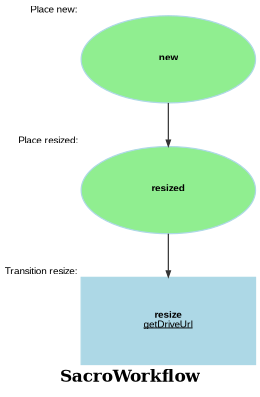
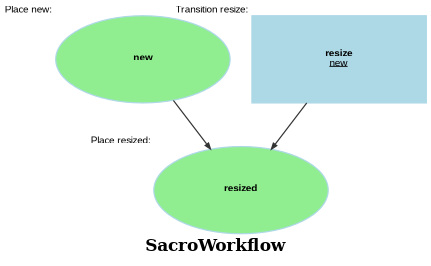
edge "resized" -> "resize": reversed
node "resize": text "getDriveUrl" -> "new"
